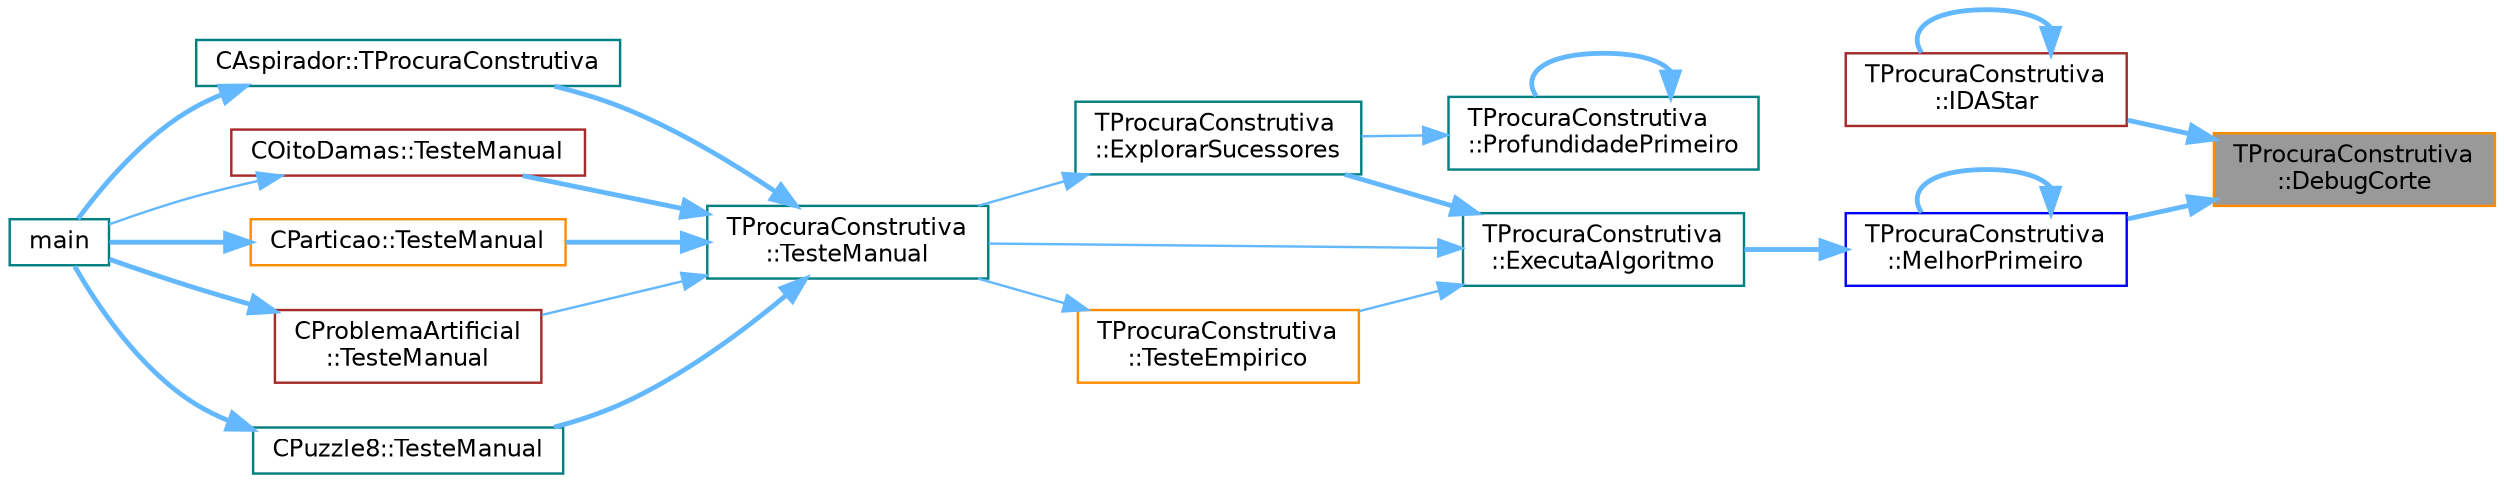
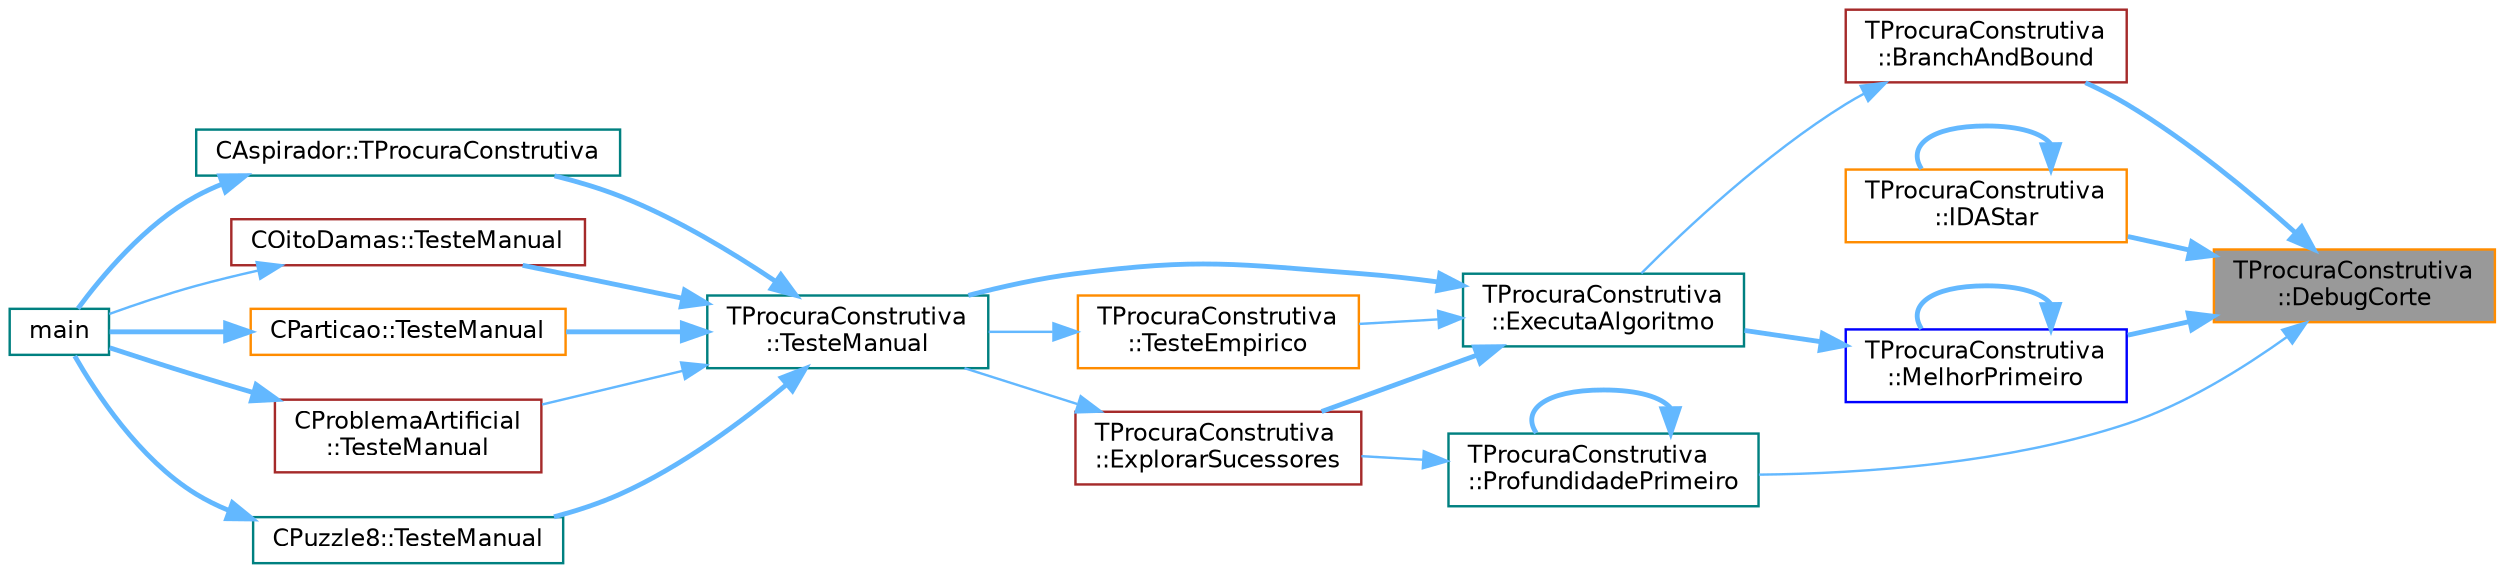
node "TProcuraConstrutiva ::BranchAndBound": added
node "TProcuraConstrutiva ::IDAStar": color brown -> darkorange
node "TProcuraConstrutiva ::ExplorarSucessores": color teal -> brown
edge "TProcuraConstrutiva ::TesteManual" -> "TProcuraConstrutiva ::ExecutaAlgoritmo": style solid -> bold
edge "TProcuraConstrutiva ::ProfundidadePrimeiro" -> "TProcuraConstrutiva ::DebugCorte": added
